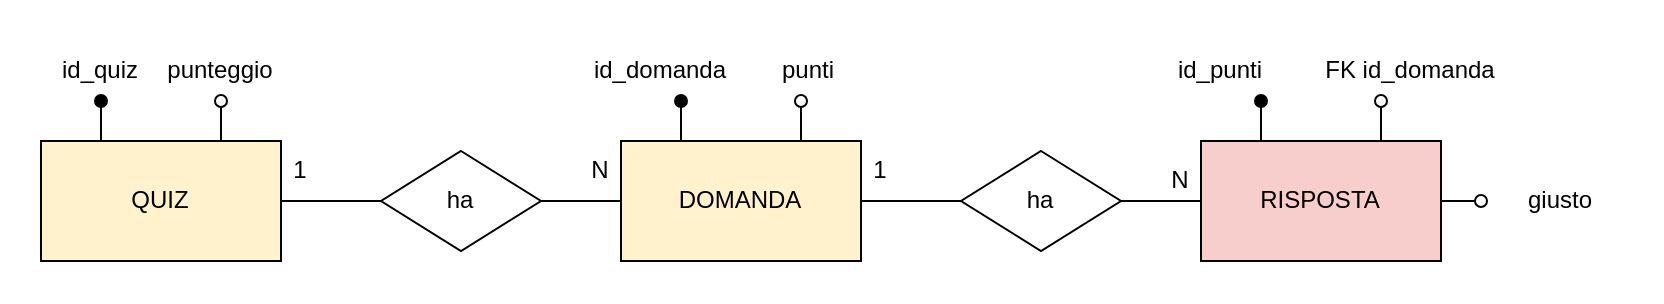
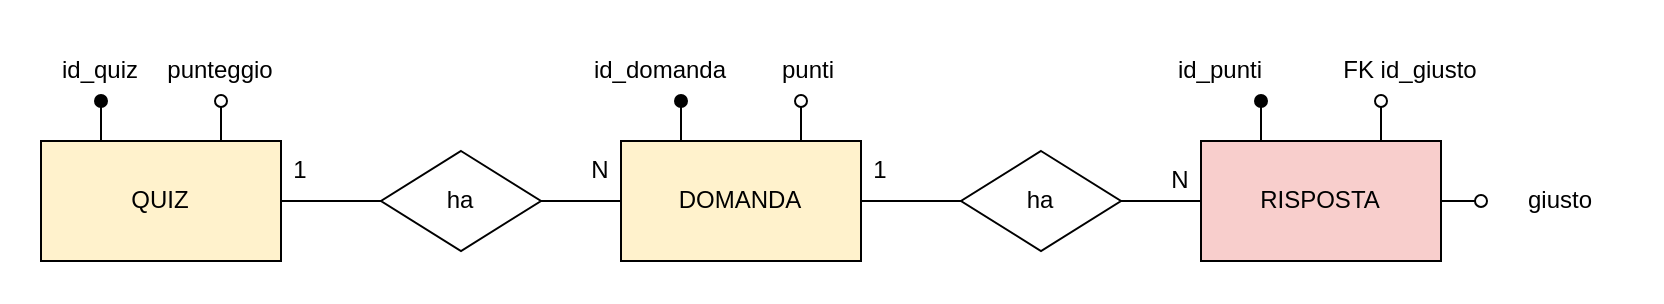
node "FK id_domanda": label "FK id_domanda" -> "FK id_giusto"
